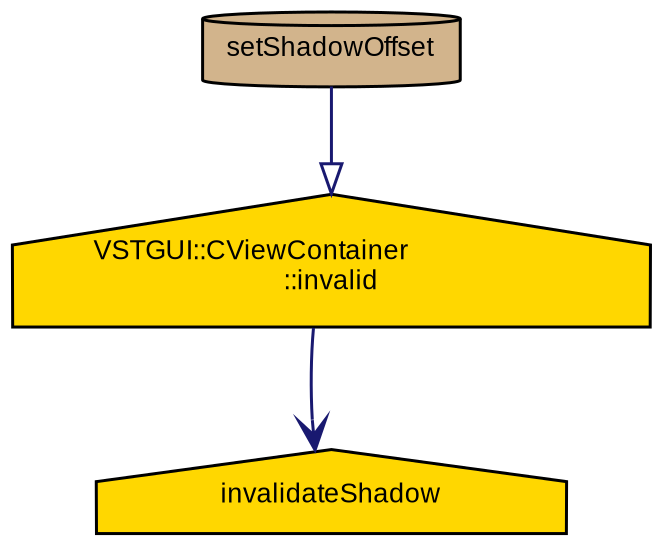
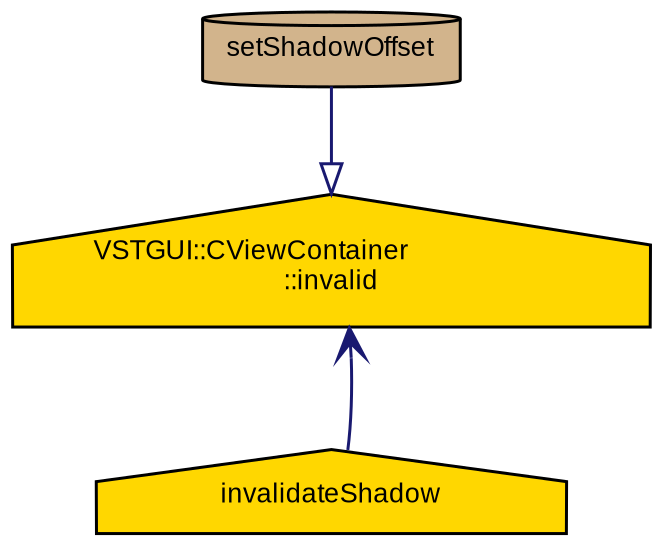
edge "VSTGUI::CViewContainer ::invalid" -> "invalidateShadow": reversed
